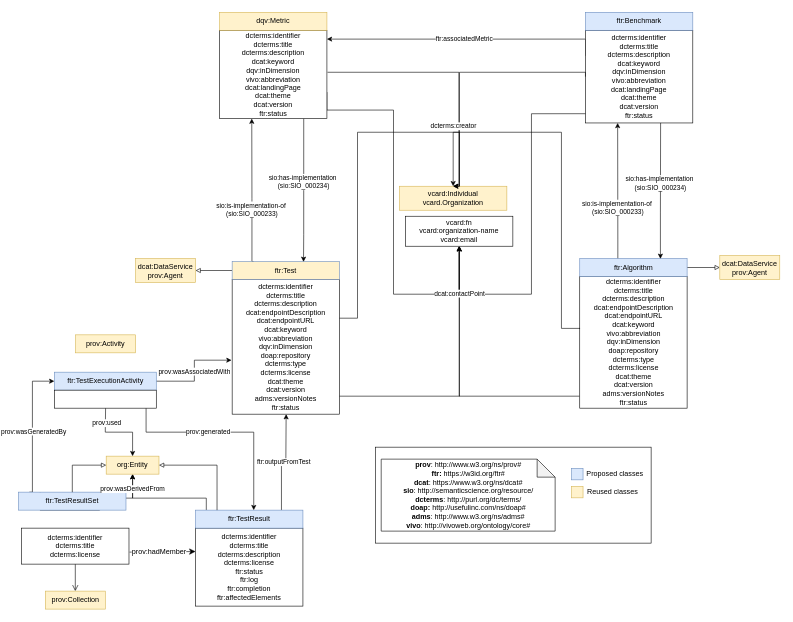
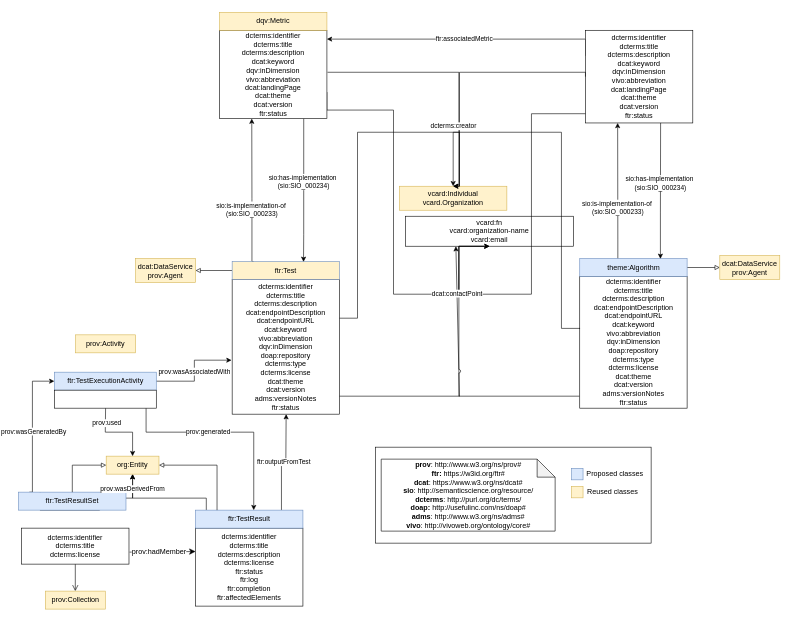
node "ftr:Benchmark": removed
node "vcard:fn vcard:organization-name vcard:email": size 107x30 -> 168x30
node "ftr:Algorithm": label "ftr:Algorithm" -> "theme:Algorithm"
